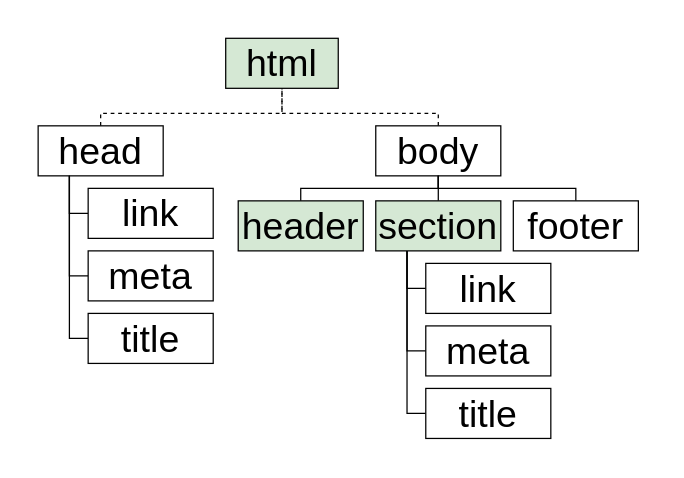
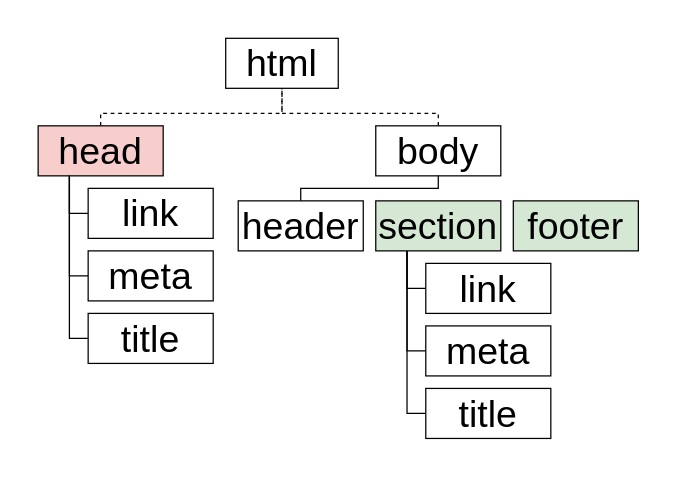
node "html": fillcolor #d5e8d4 -> #ffffff
node "head": fillcolor #ffffff -> #f8cecc
edge "body" -- "footer": removed
edge "body" -- "section": removed
node "header": fillcolor #d5e8d4 -> #ffffff
node "footer": fillcolor #ffffff -> #d5e8d4
